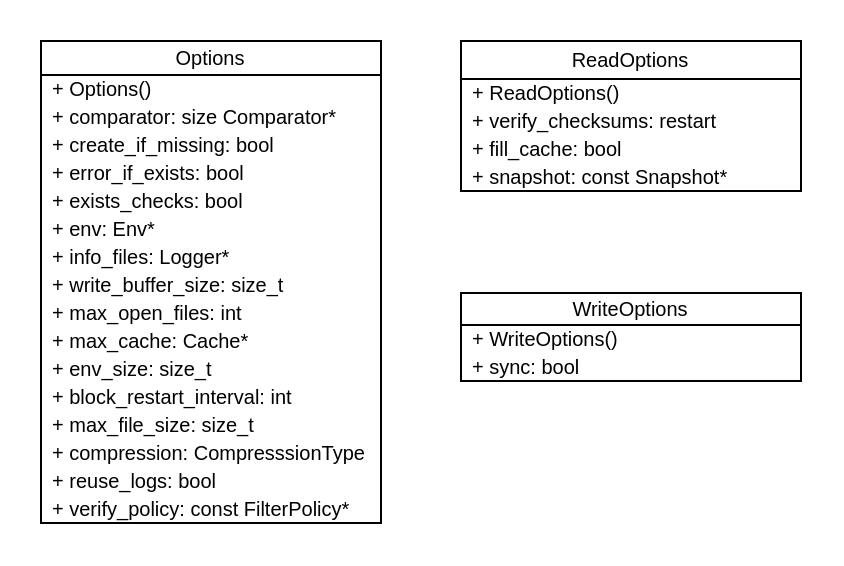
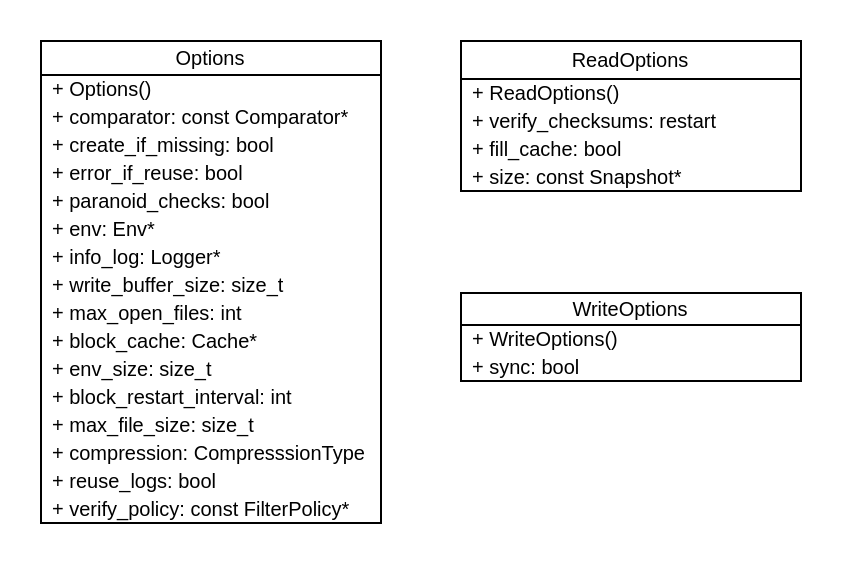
node "+ comparator: size Comparator*": label "+ comparator: size Comparator*" -> "+ comparator: const Comparator*"
node "+ error_if_exists: bool": label "+ error_if_exists: bool" -> "+ error_if_reuse: bool"
node "+ snapshot: const Snapshot*": label "+ snapshot: const Snapshot*" -> "+ size: const Snapshot*"
node "+ exists_checks: bool": label "+ exists_checks: bool" -> "+ paranoid_checks: bool"
node "+ info_files: Logger*": label "+ info_files: Logger*" -> "+ info_log: Logger*"
node "+ max_cache: Cache*": label "+ max_cache: Cache*" -> "+ block_cache: Cache*"
